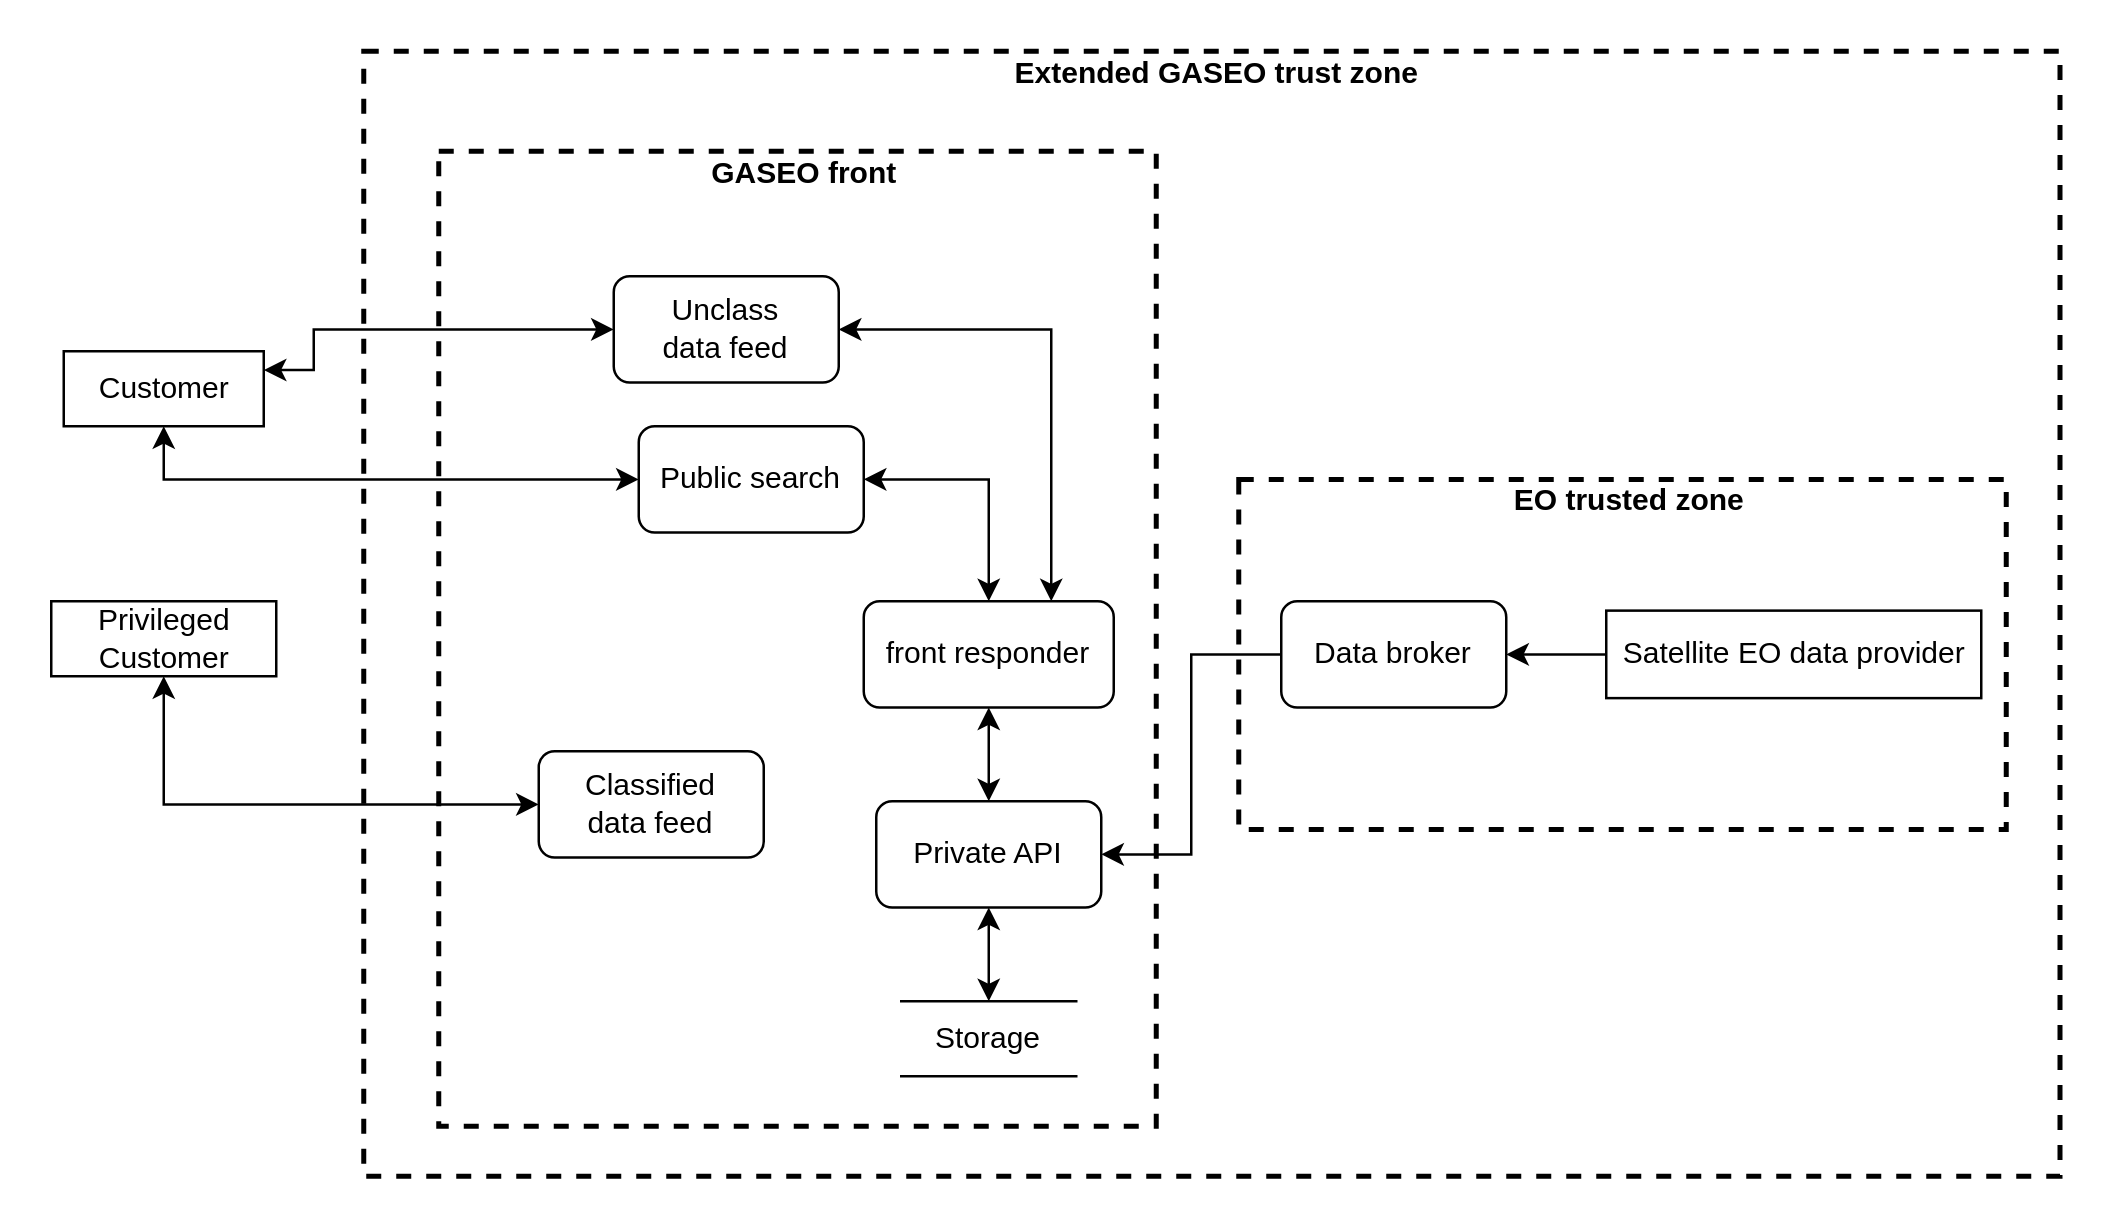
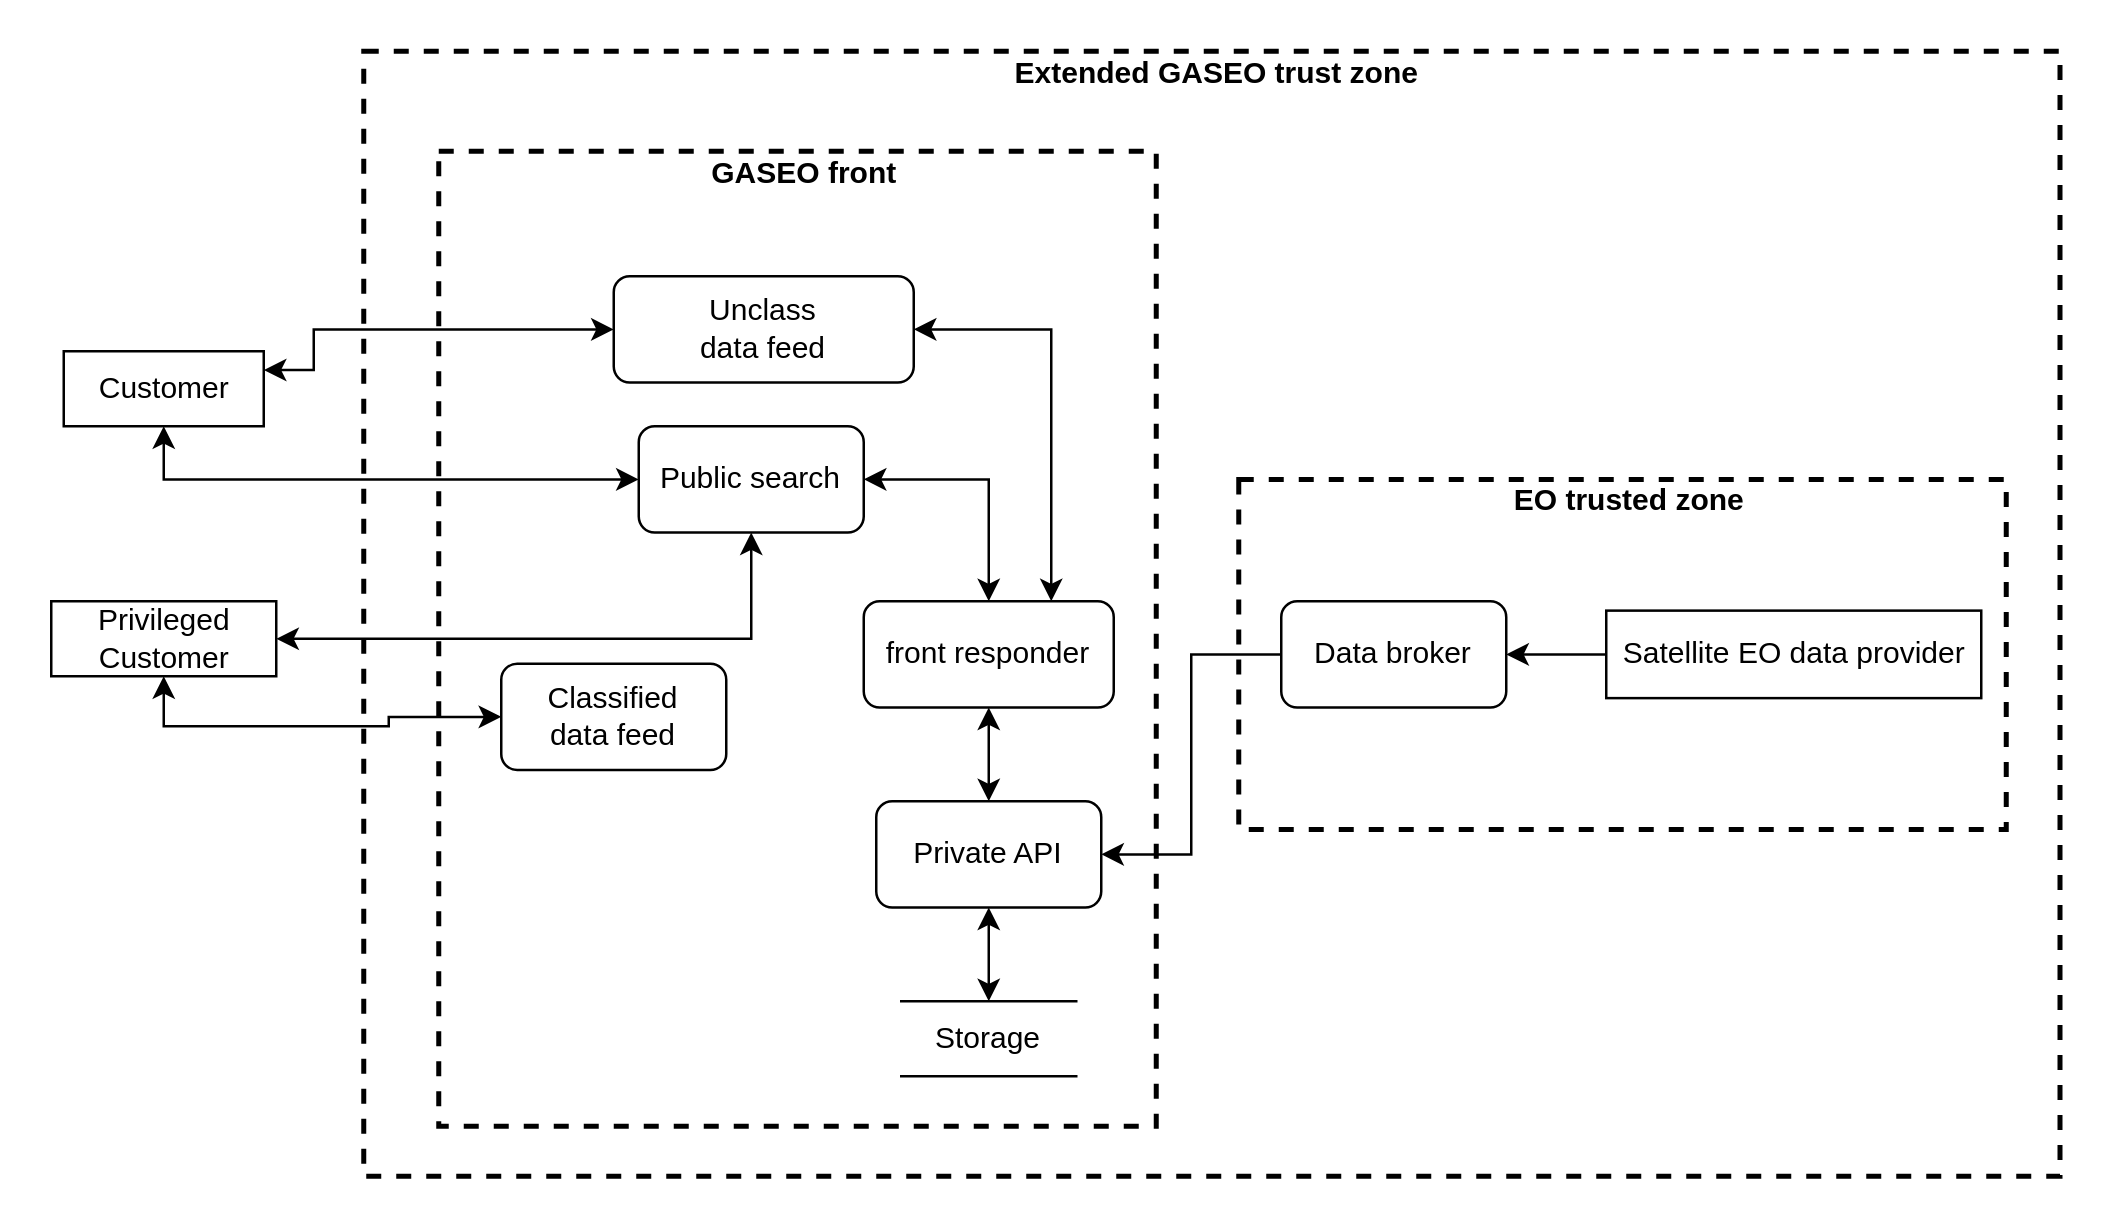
node "Unclass data feed": size 225x106 -> 300x106
edge "Public search" -- "Privileged Customer": added
node "Classified data feed": moved (651, 804) -> (614, 717)
